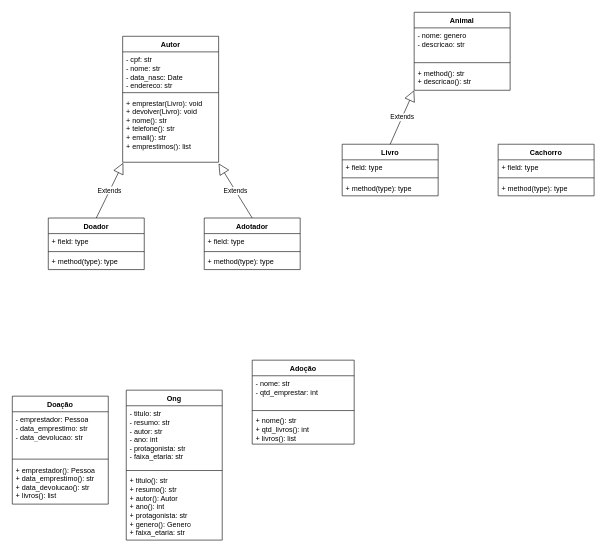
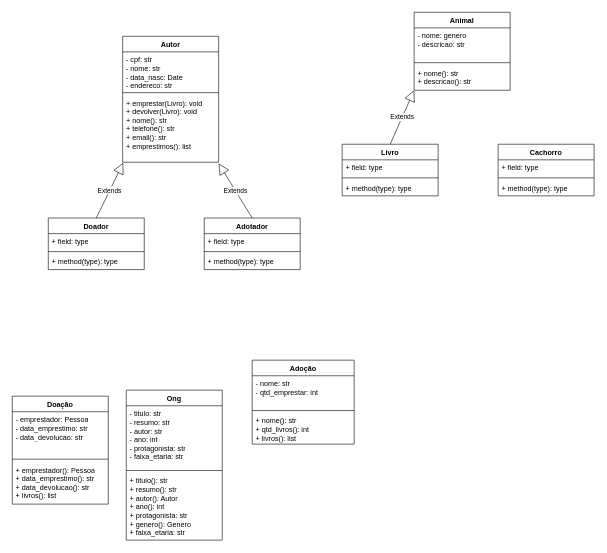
node "+ method(): str + descricao(): str": label "+ method(): str + descricao(): str" -> "+ nome(): str + descricao(): str"
